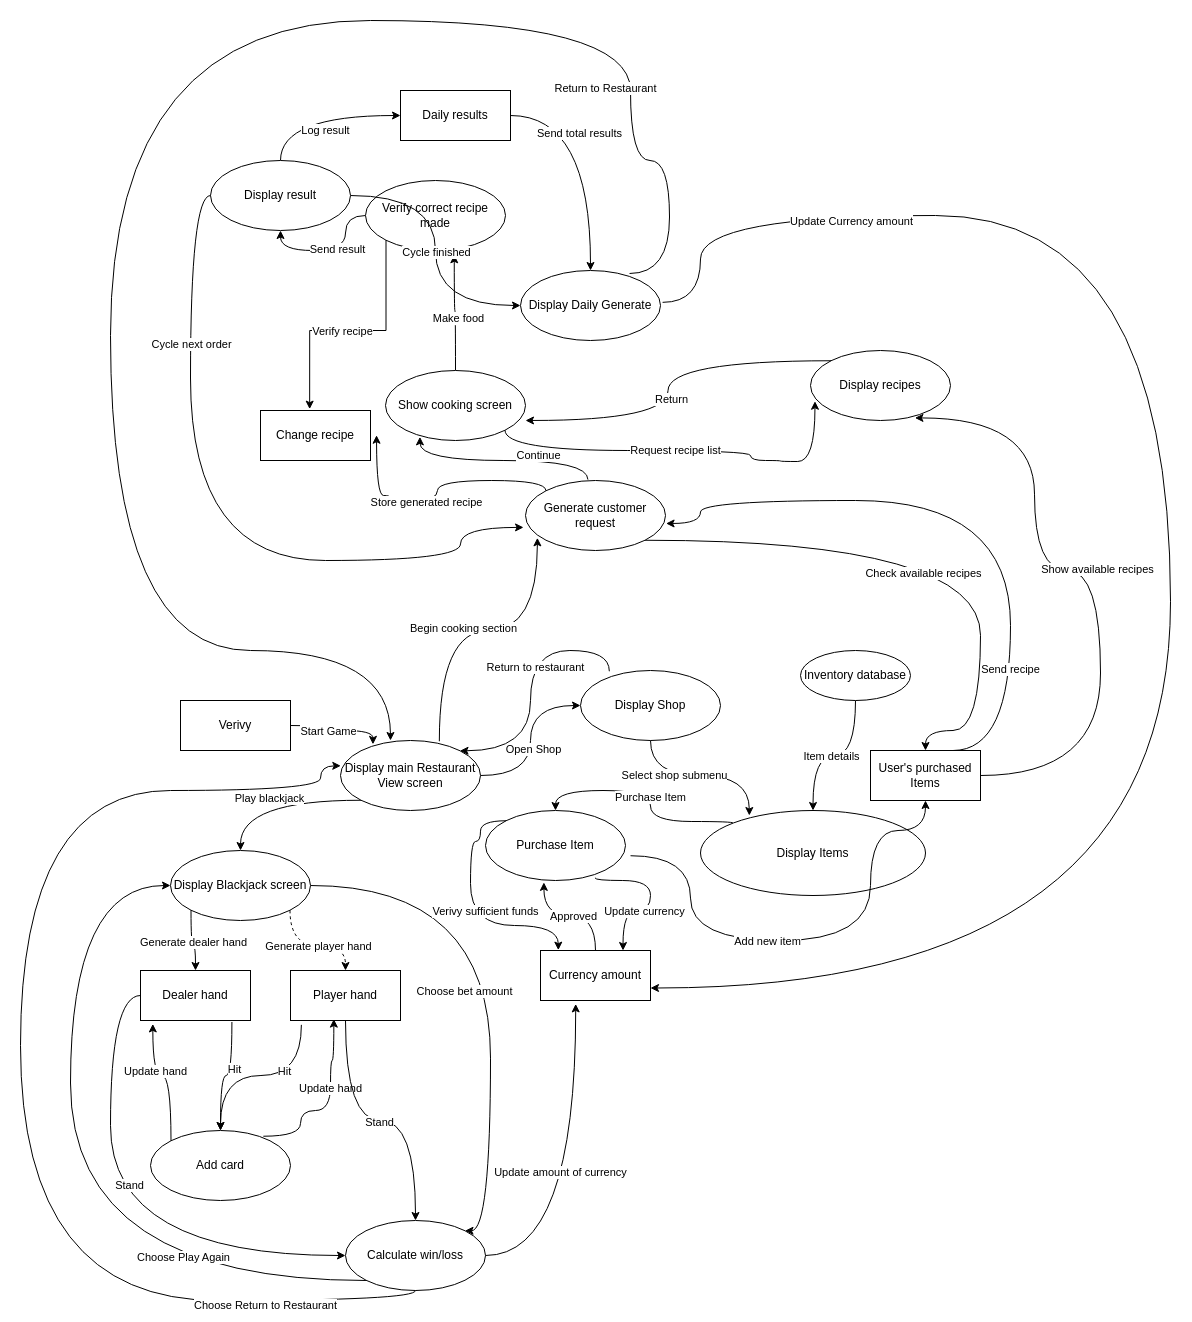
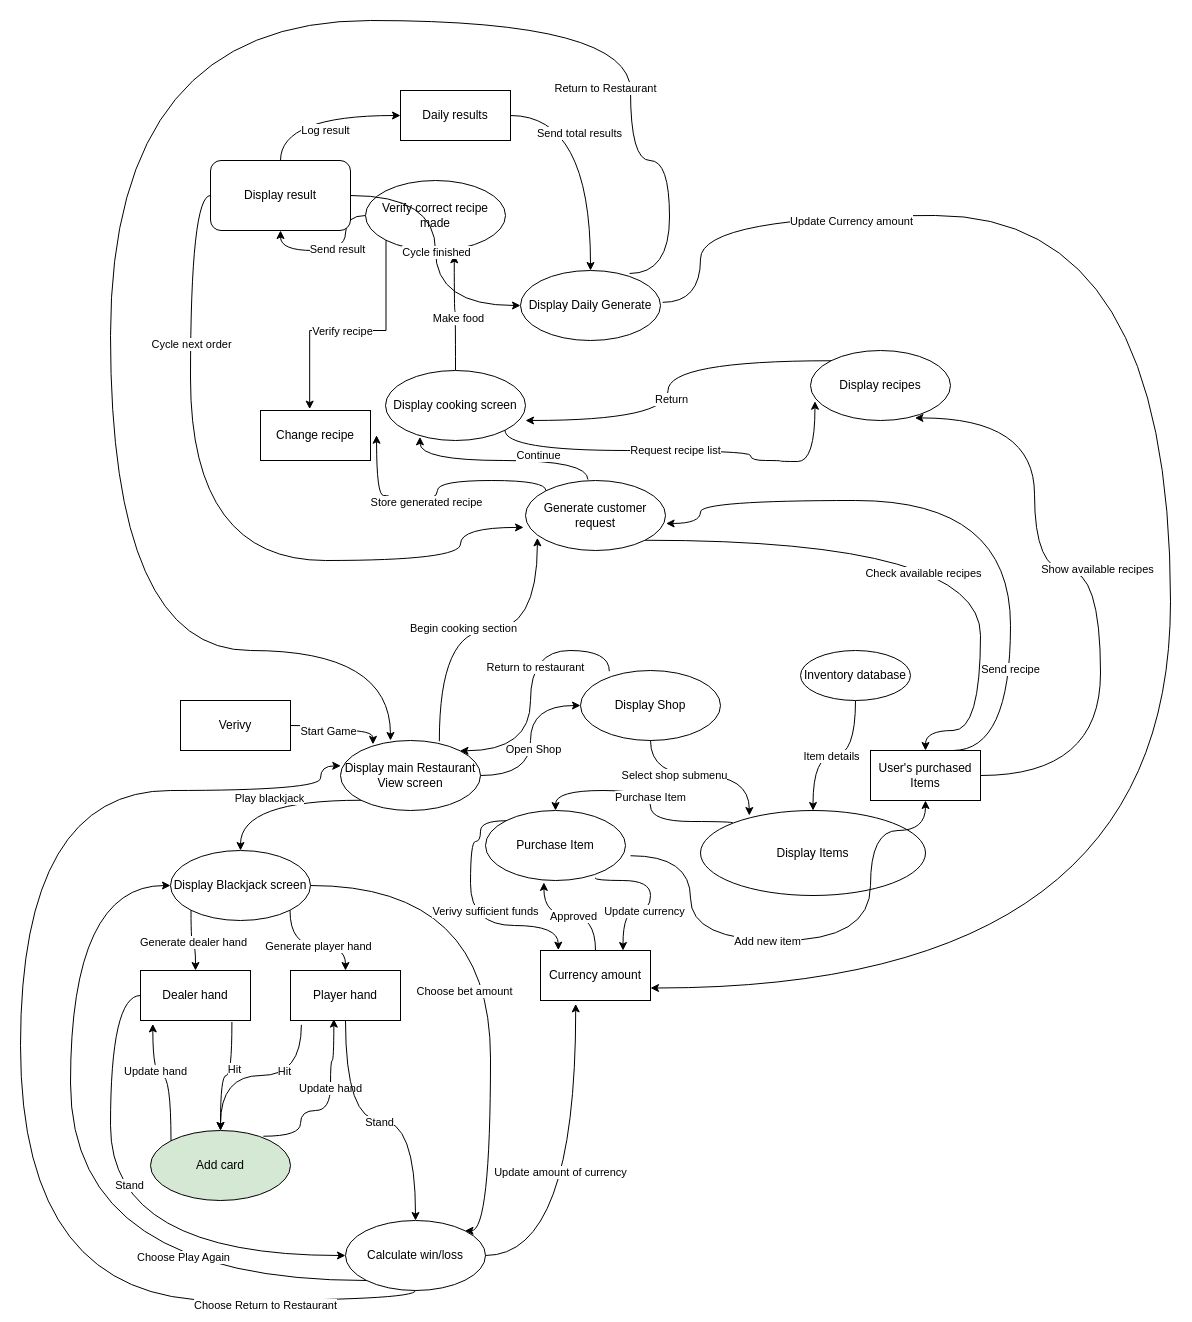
node "Display result": shape ellipse -> rounded rectangle
node "Show cooking screen": label "Show cooking screen" -> "Display cooking screen"
edge "Display Blackjack screen" -> "Player hand": style dashed -> solid
node "Add card": fillcolor #ffffff -> #d5e8d4
